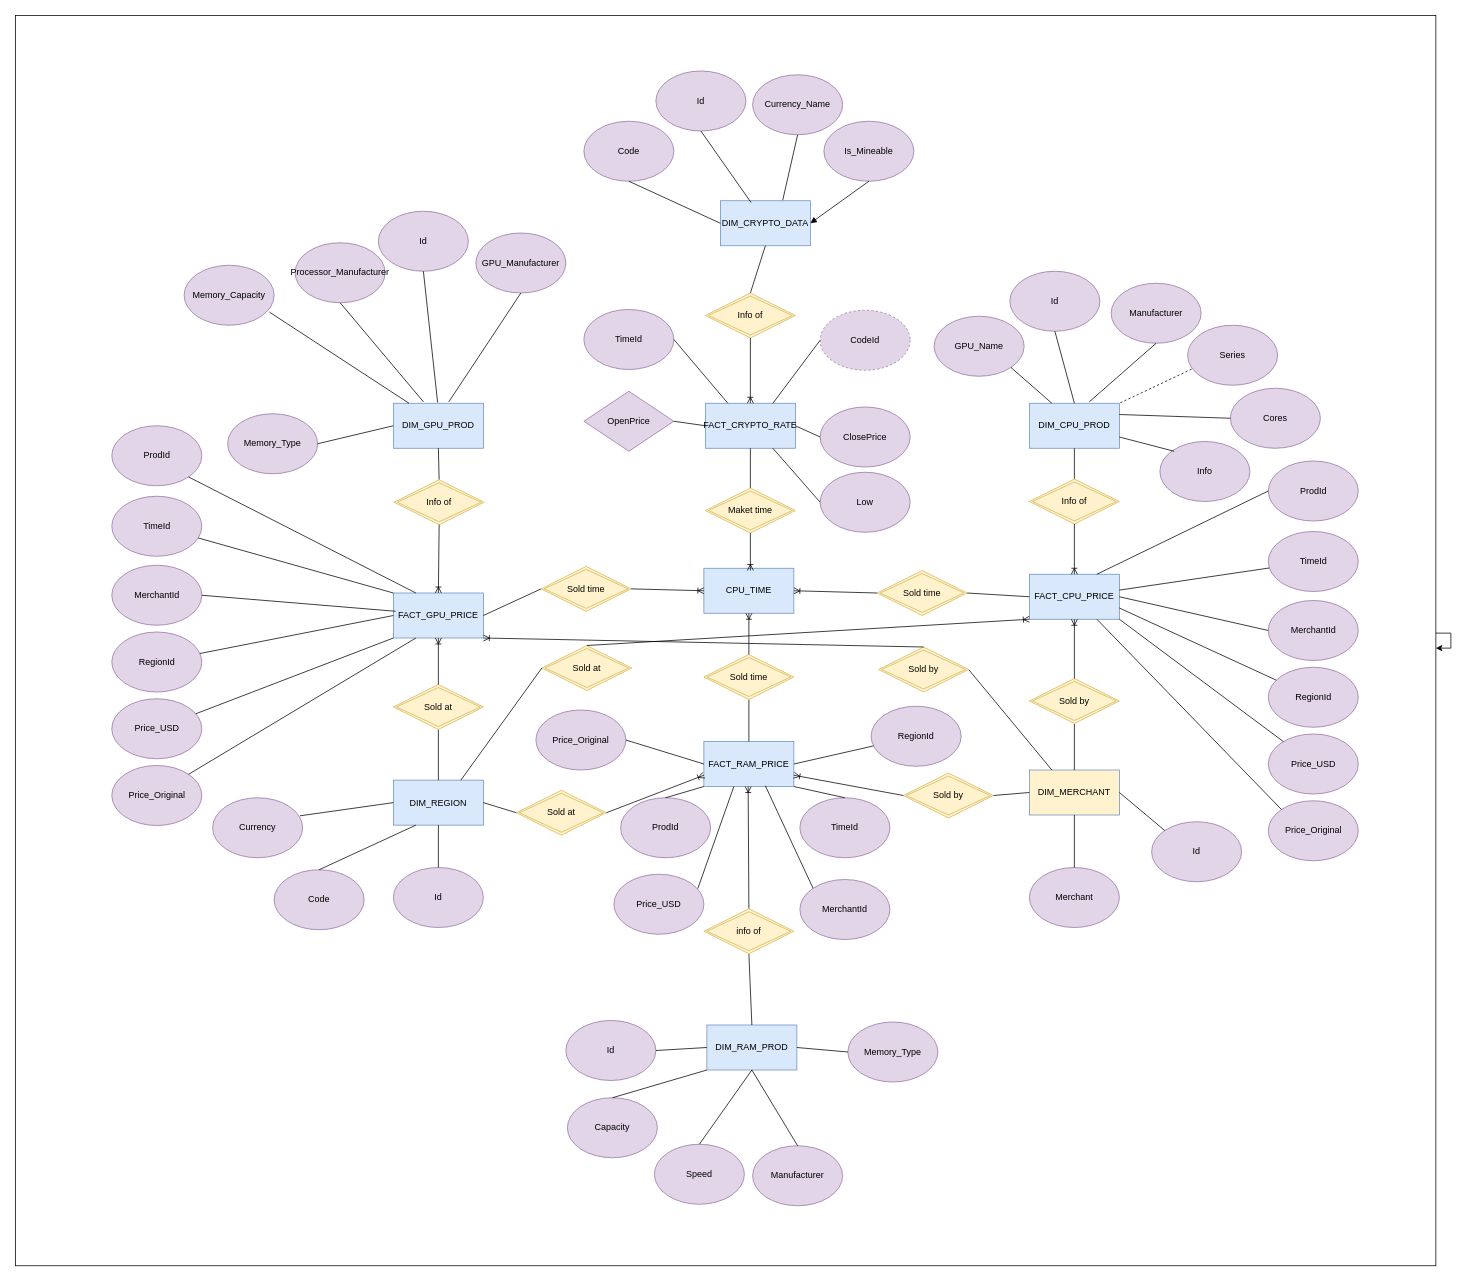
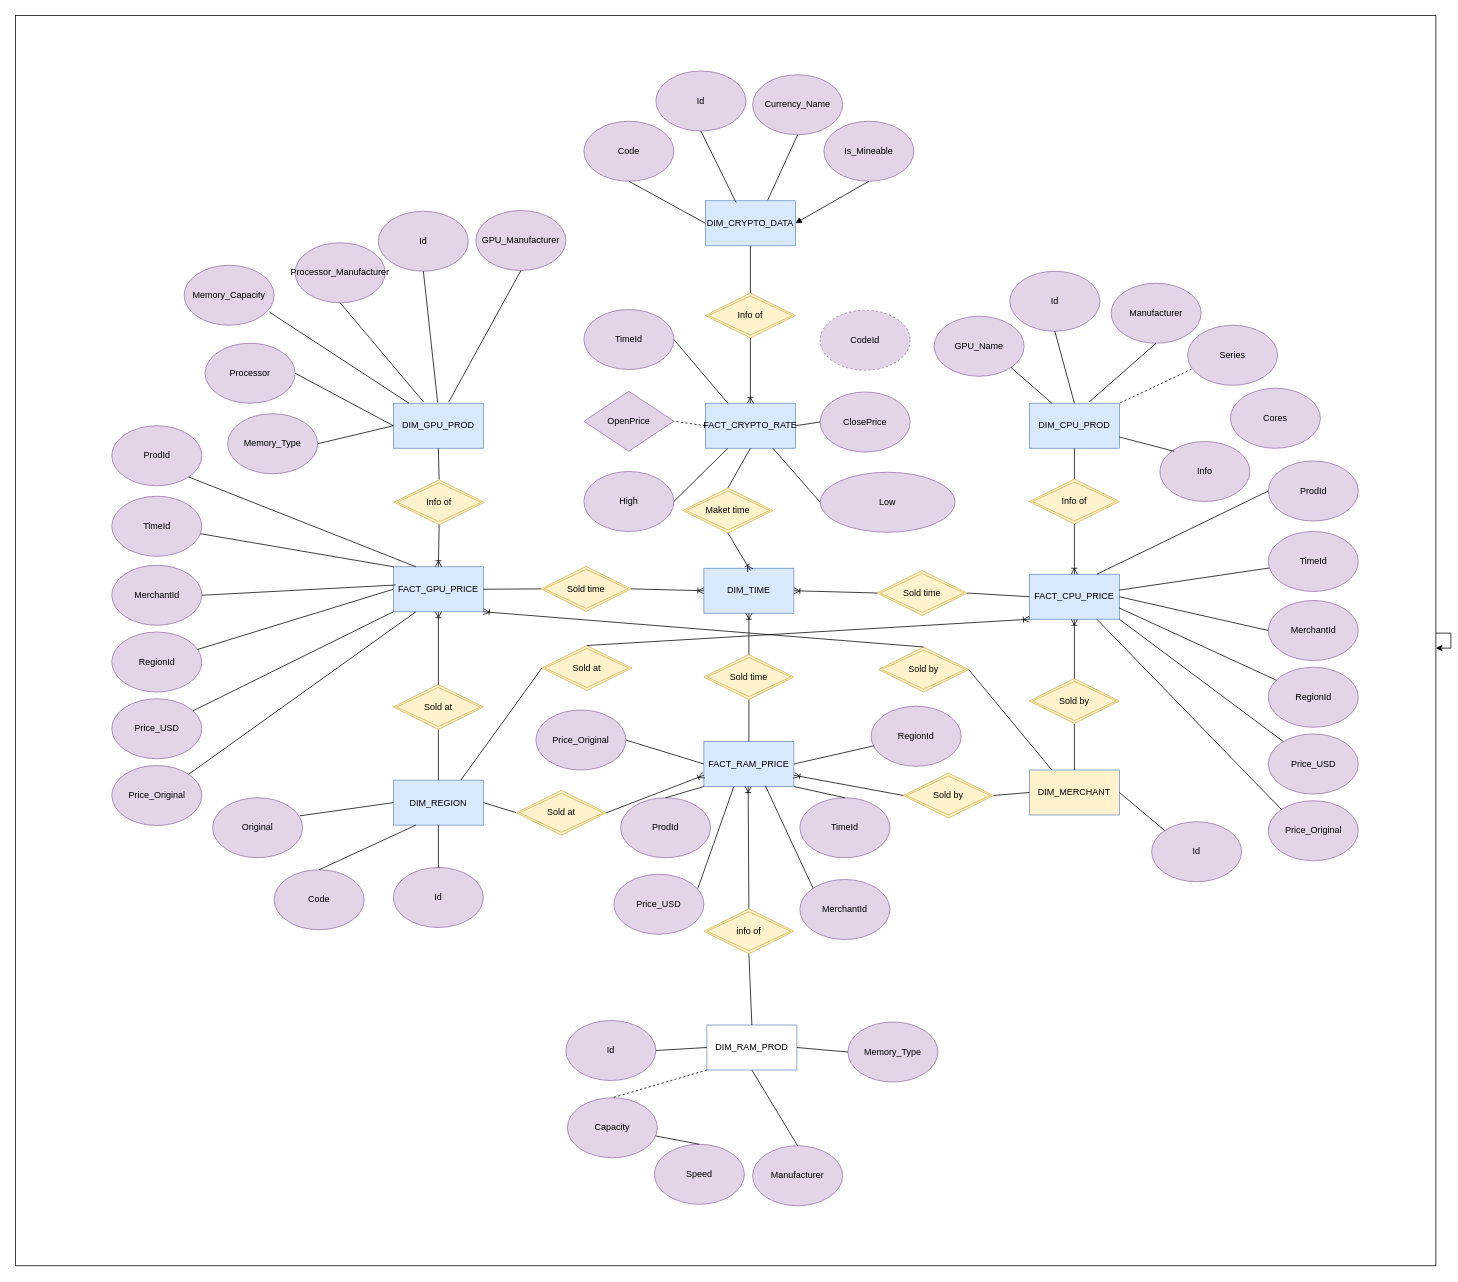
node "DIM_CRYPTO_DATA": moved (765, 223) -> (750, 223)
node "GPU_Manufacturer": moved (521, 263) -> (521, 240)
edge "CodeId" -- "FACT_CRYPTO_RATE": removed
node "Processor": added
edge "Processor" -- "DIM_GPU_PROD": added
edge "Cores" -- "DIM_CPU_PROD": removed
edge "OpenPrice" -- "FACT_CRYPTO_RATE": style solid -> dashed
node "ClosePrice": moved (865, 437) -> (865, 422)
edge "FACT_CRYPTO_RATE" -- "High": added
node "High": added
node "Low": size 90x60 -> 135x60
node "Maket time": moved (750, 510) -> (728, 510)
node "CPU_TIME": label "CPU_TIME" -> "DIM_TIME"
node "FACT_GPU_PRICE": moved (438, 615) -> (438, 589)
node "Currency": label "Currency" -> "Original"
edge "DIM_MERCHANT" -- "Merchant": removed
node "Merchant": removed
node "DIM_RAM_PROD": fillcolor #dae8fc -> #ffffff
edge "DIM_RAM_PROD" -- "Capacity": style solid -> dashed
edge "DIM_RAM_PROD" -- "Speed": now "Capacity" -- "Speed"
